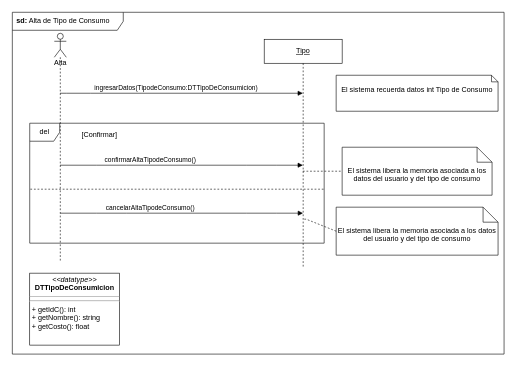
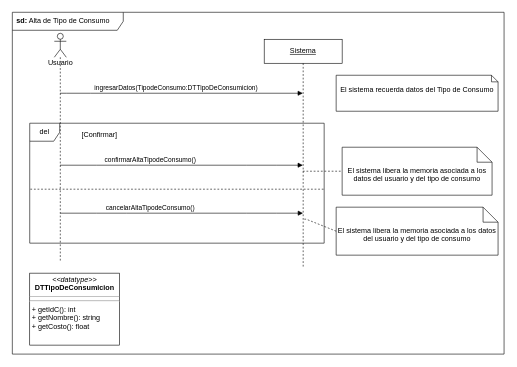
node "Tipo": label "Tipo" -> "Sistema"
node "Alta": label "Alta" -> "Usuario"
node "El sistema recuerda datos int Tipo de Consumo": label "El sistema recuerda datos int Tipo de Consumo" -> "El sistema recuerda datos del Tipo de Consumo"
